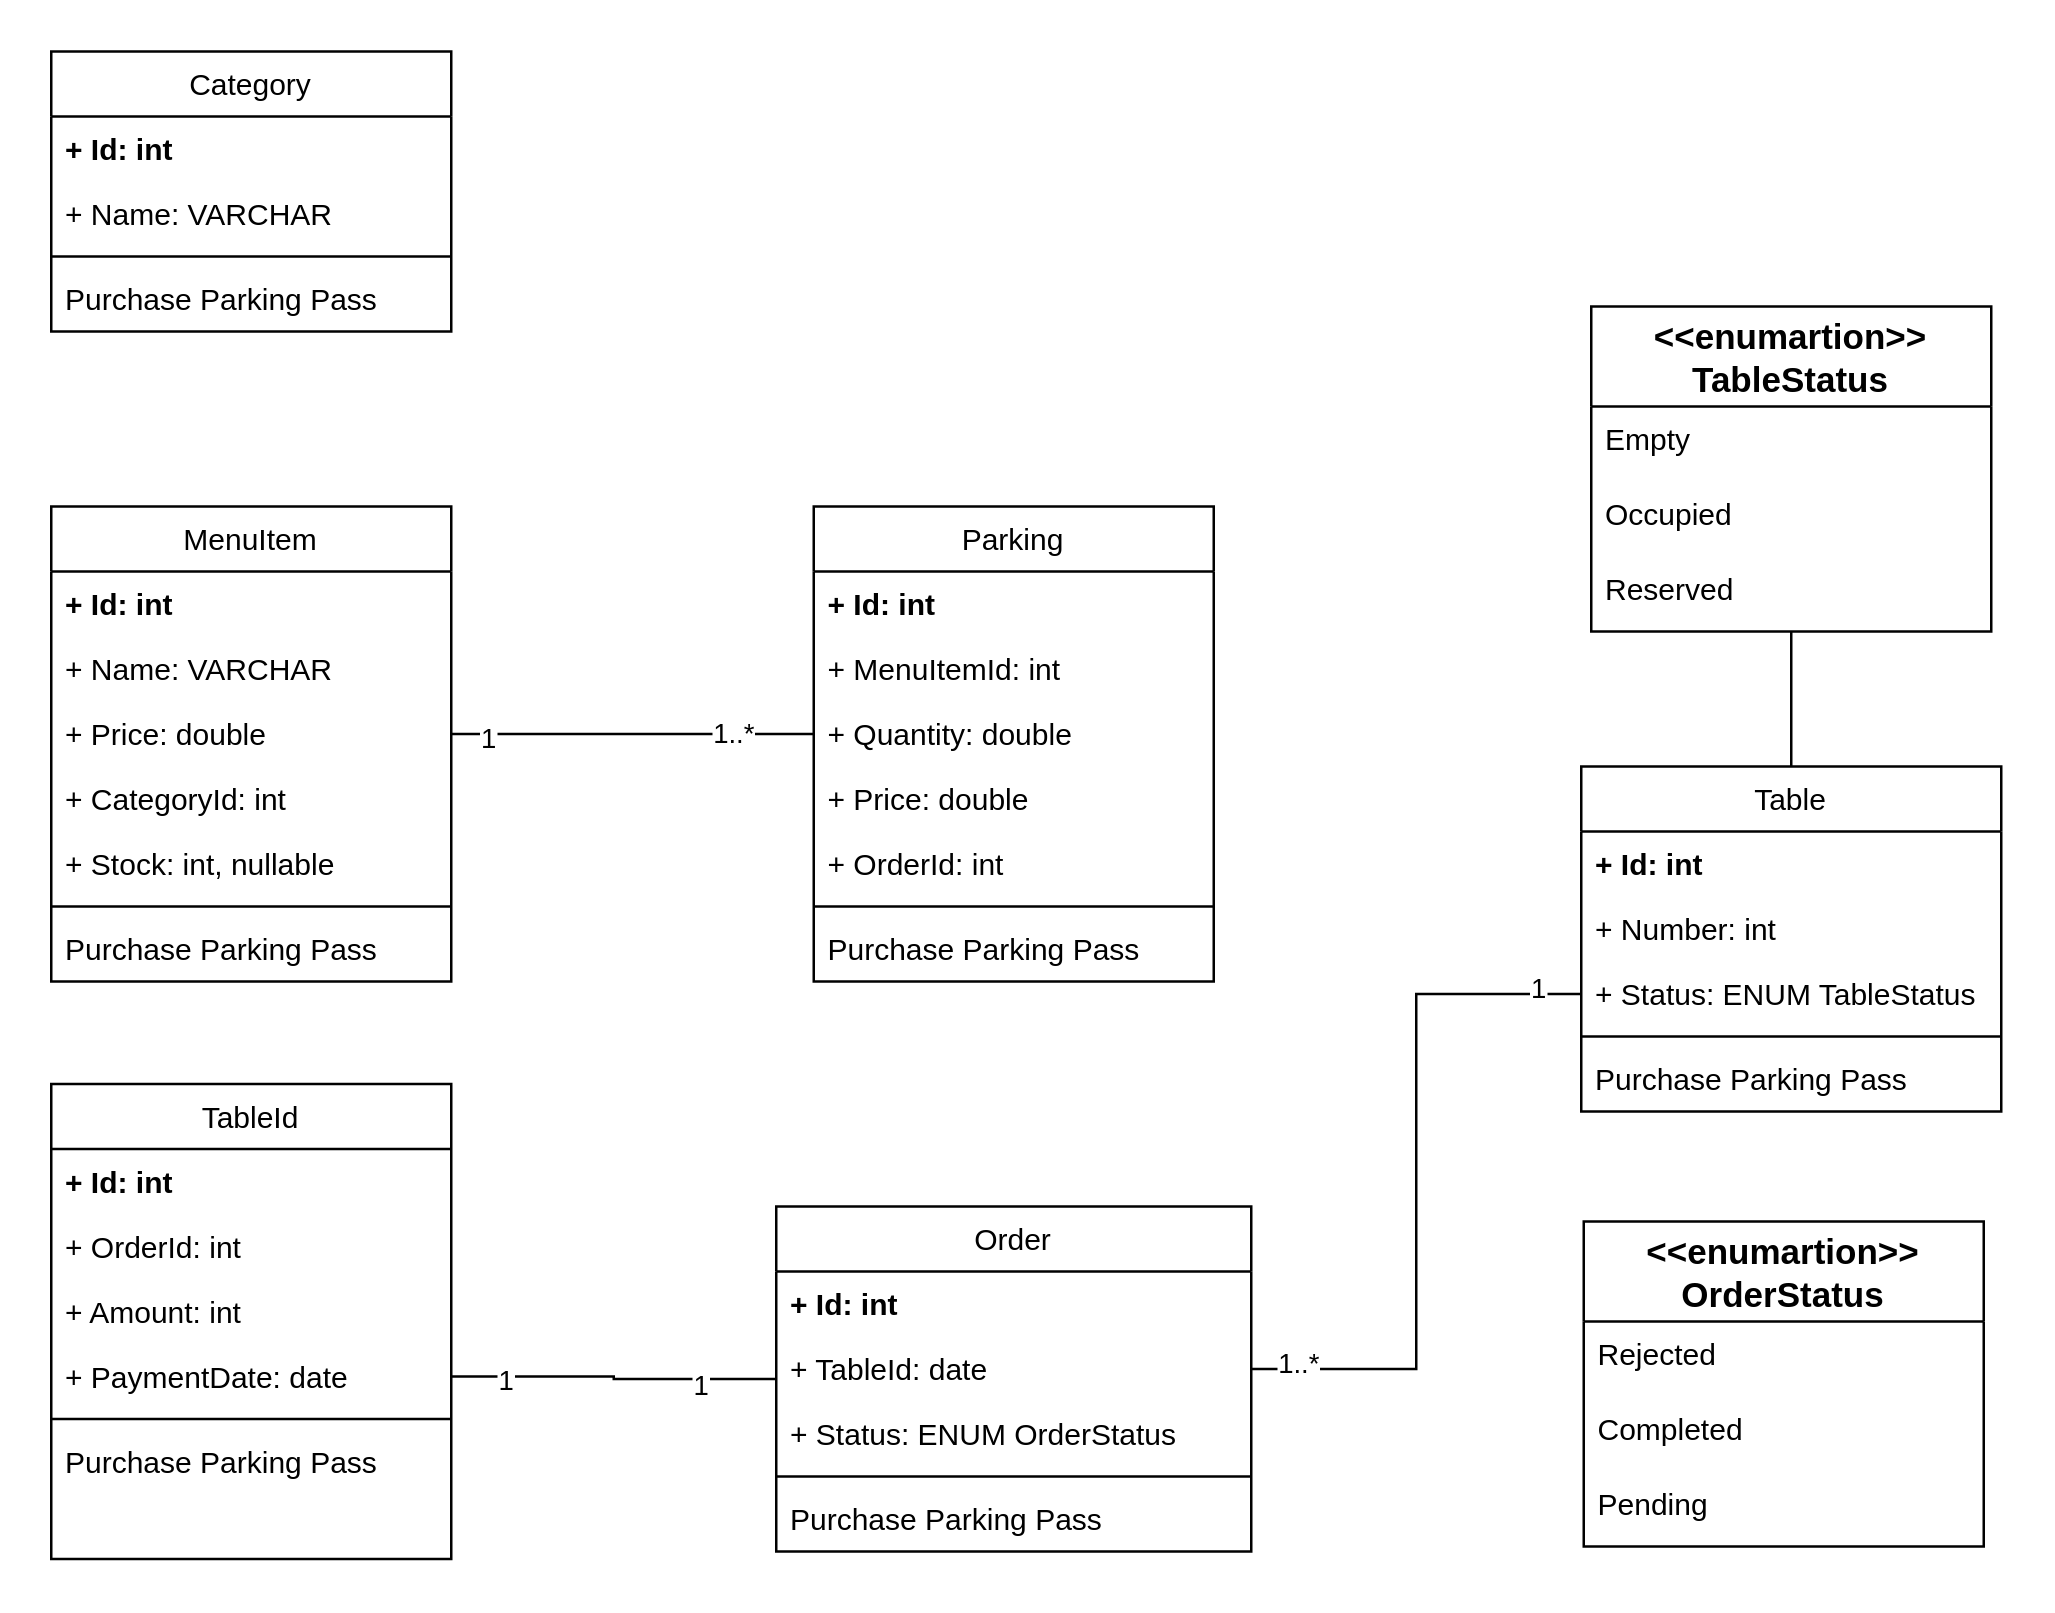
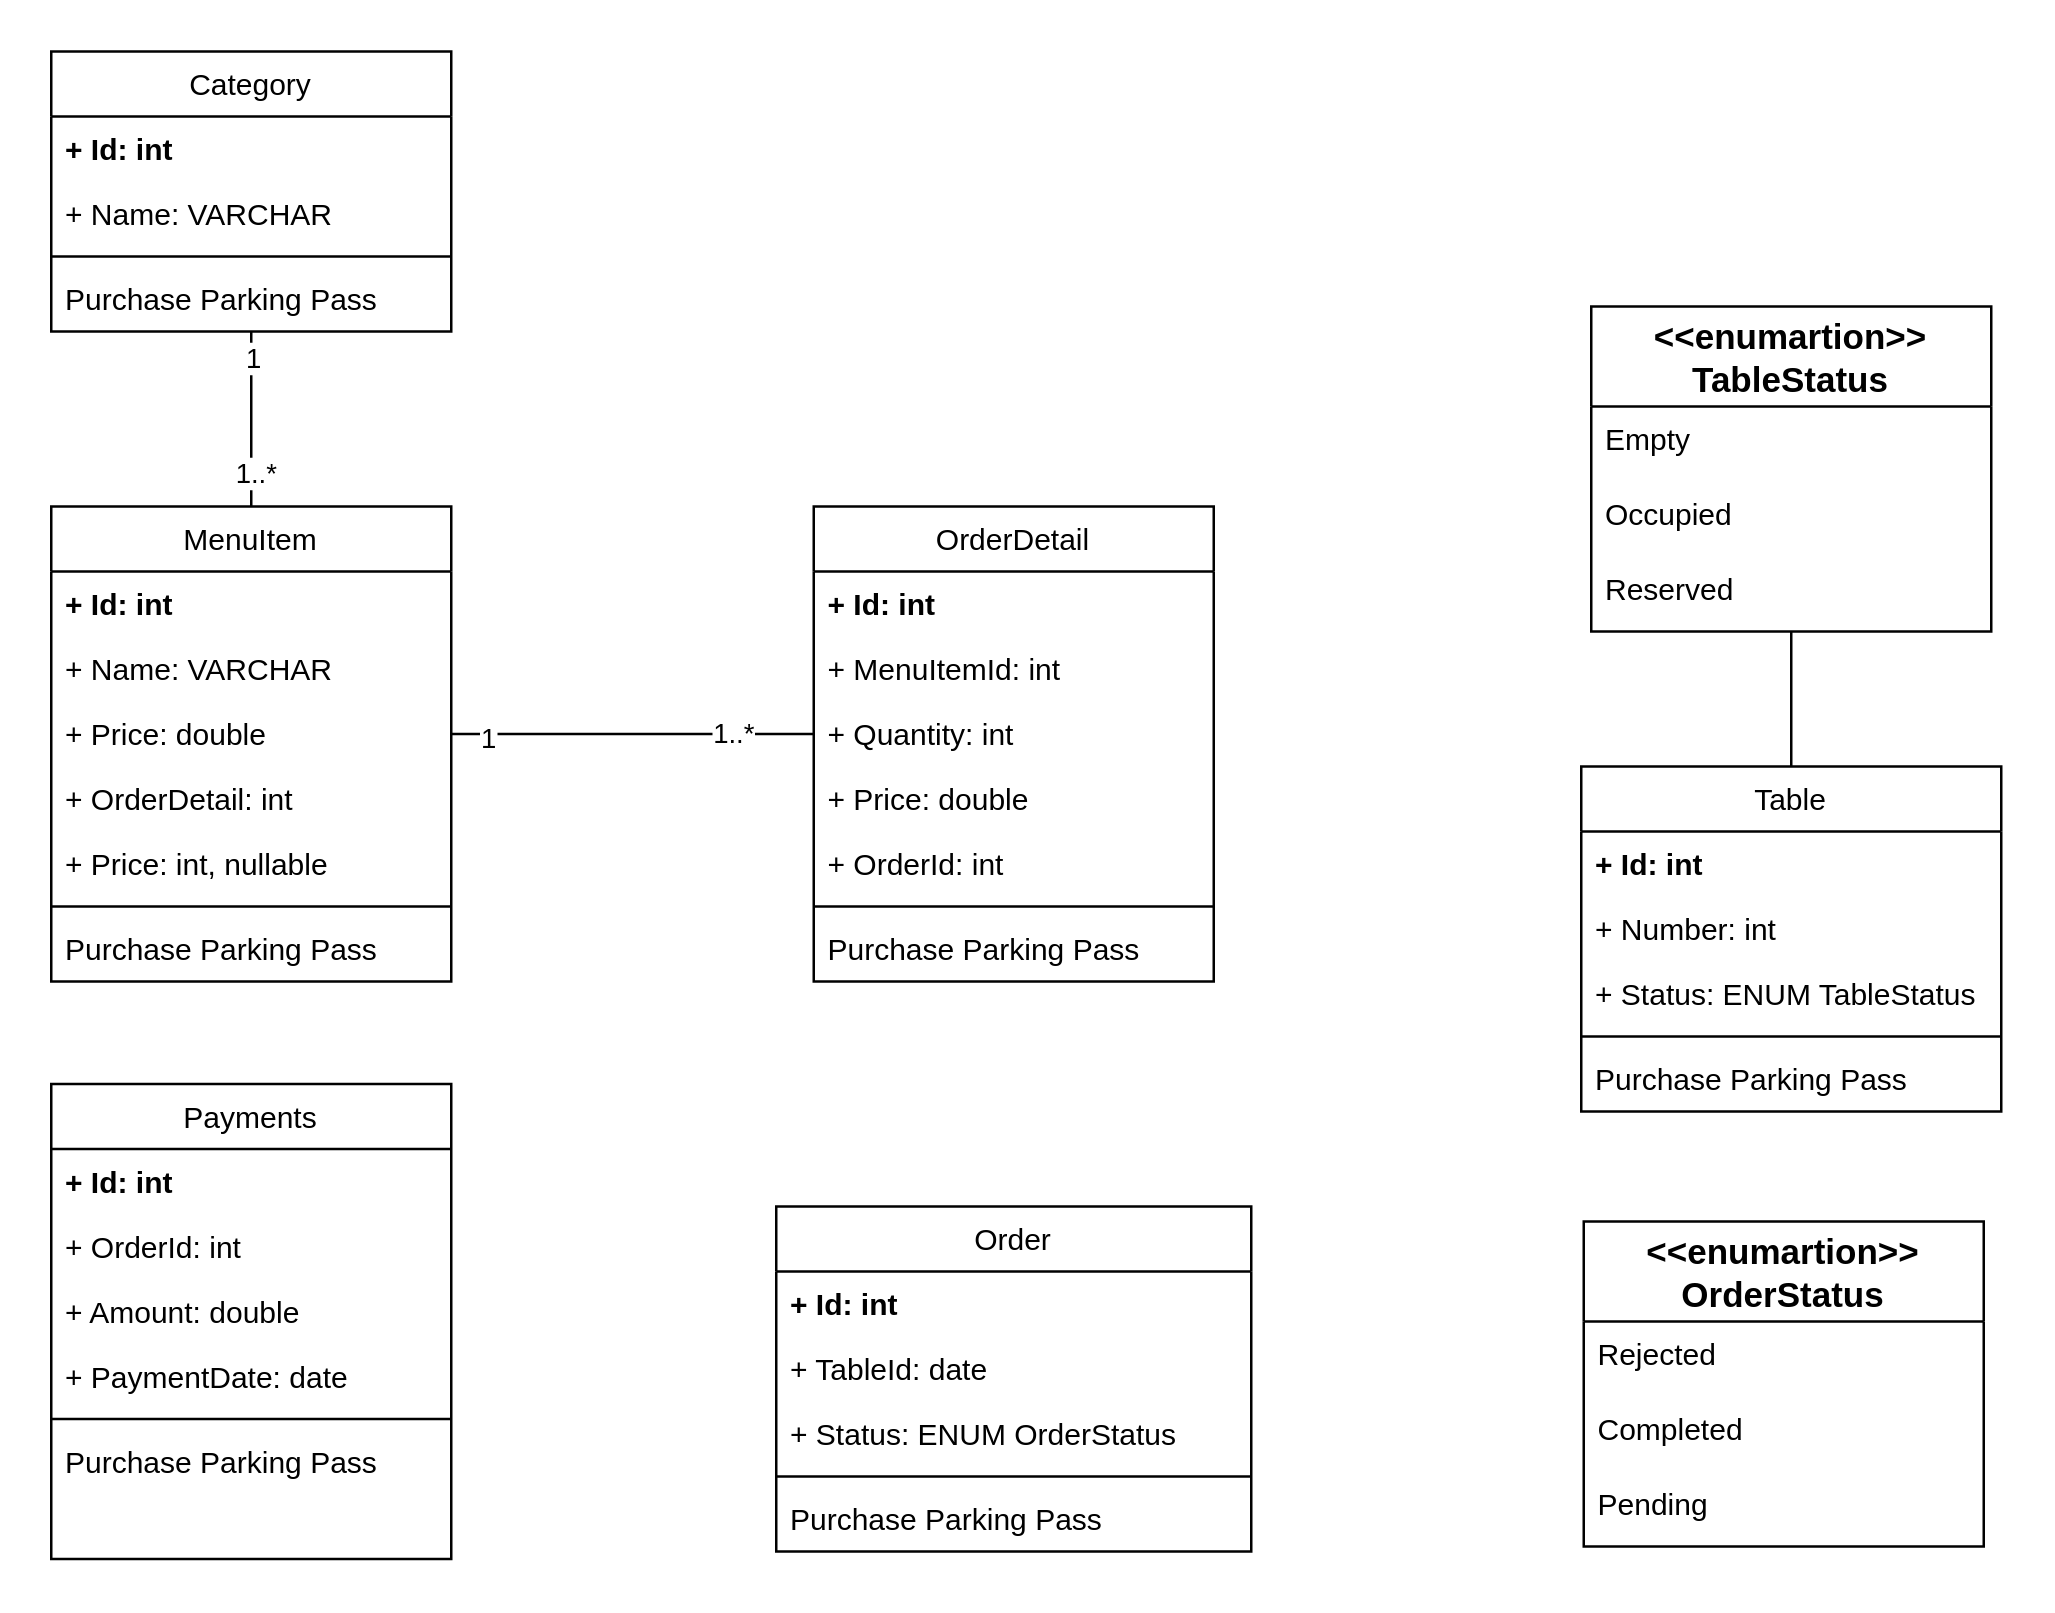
edge "Category" -- "MenuItem": added, labels "1", "1..*"
node "Parking": label "Parking" -> "OrderDetail"
node "+ Quantity: double": label "+ Quantity: double" -> "+ Quantity: int"
node "+ CategoryId: int": label "+ CategoryId: int" -> "+ OrderDetail: int"
node "+ Stock: int, nullable": label "+ Stock: int, nullable" -> "+ Price: int, nullable"
node "TableId": label "TableId" -> "Payments"
edge "+ Status: ENUM TableStatus" -- "+ TableId: date": removed, labels "1", "1..*"
node "+ Amount: int": label "+ Amount: int" -> "+ Amount: double"
edge "+ PaymentDate: date" -- "Order": removed, labels "1", "1"
